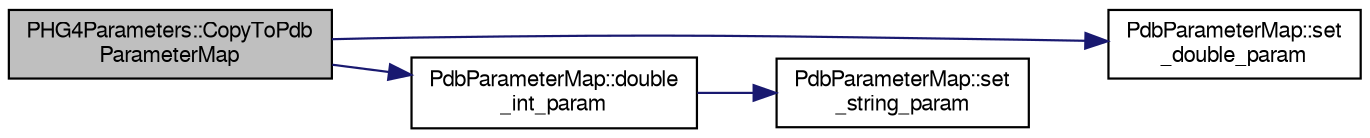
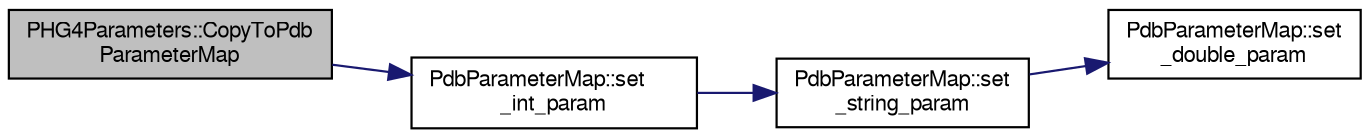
edge "PHG4Parameters::CopyToPdb ParameterMap" -> "PdbParameterMap::set _double_param": now "PdbParameterMap::set _string_param" -> "PdbParameterMap::set _double_param"
node "PdbParameterMap::double _int_param": label "PdbParameterMap::double _int_param" -> "PdbParameterMap::set _int_param"
